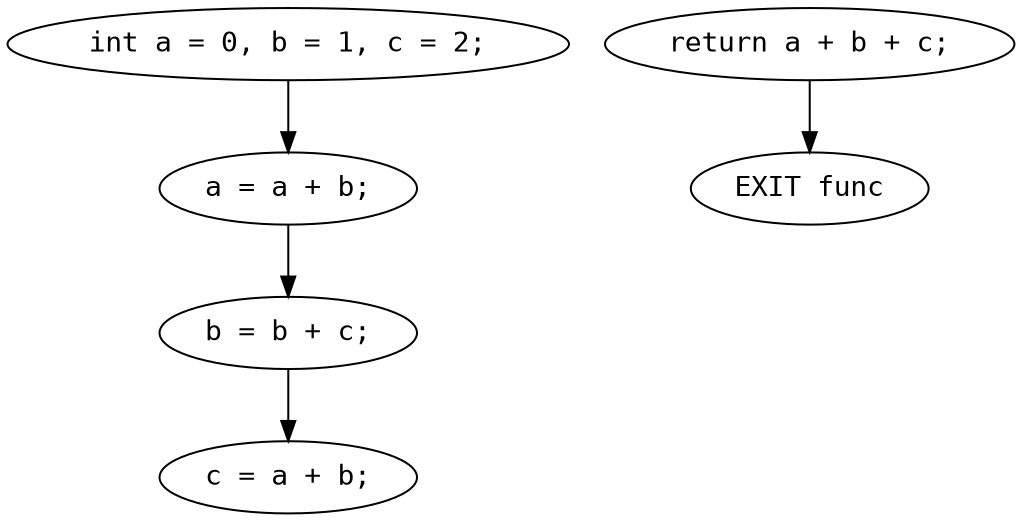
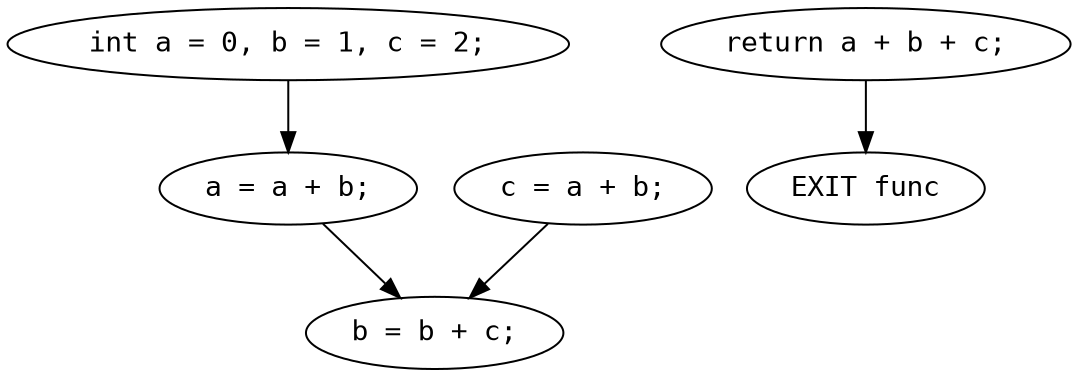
edge "b = b + c;" -> "c = a + b;": reversed
